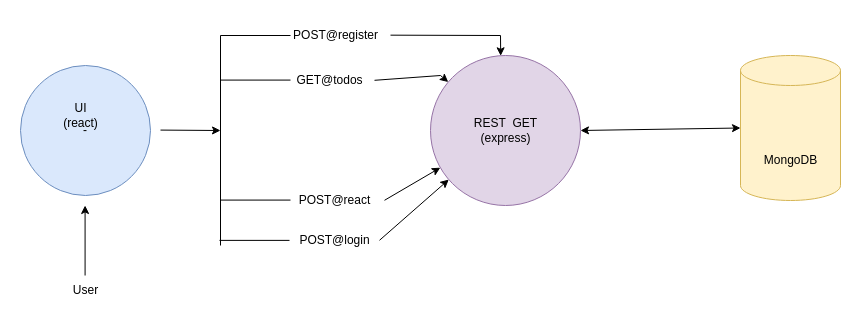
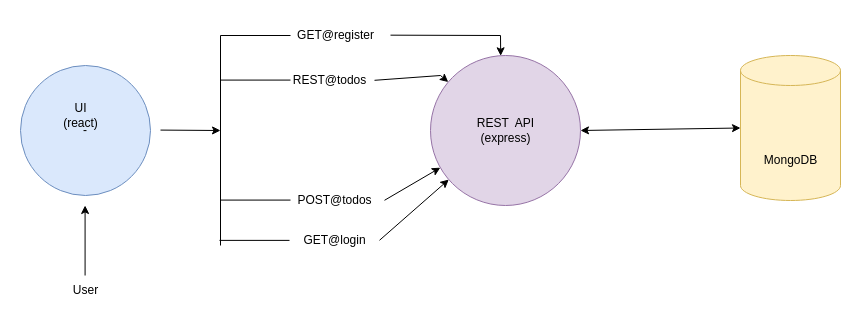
node "POST@register": label "POST@register" -> "GET@register"
node "GET@todos": label "GET@todos" -> "REST@todos"
node "REST GET (express)": label "REST GET (express)" -> "REST API (express)"
node "POST@react": label "POST@react" -> "POST@todos"
node "POST@login": label "POST@login" -> "GET@login"
